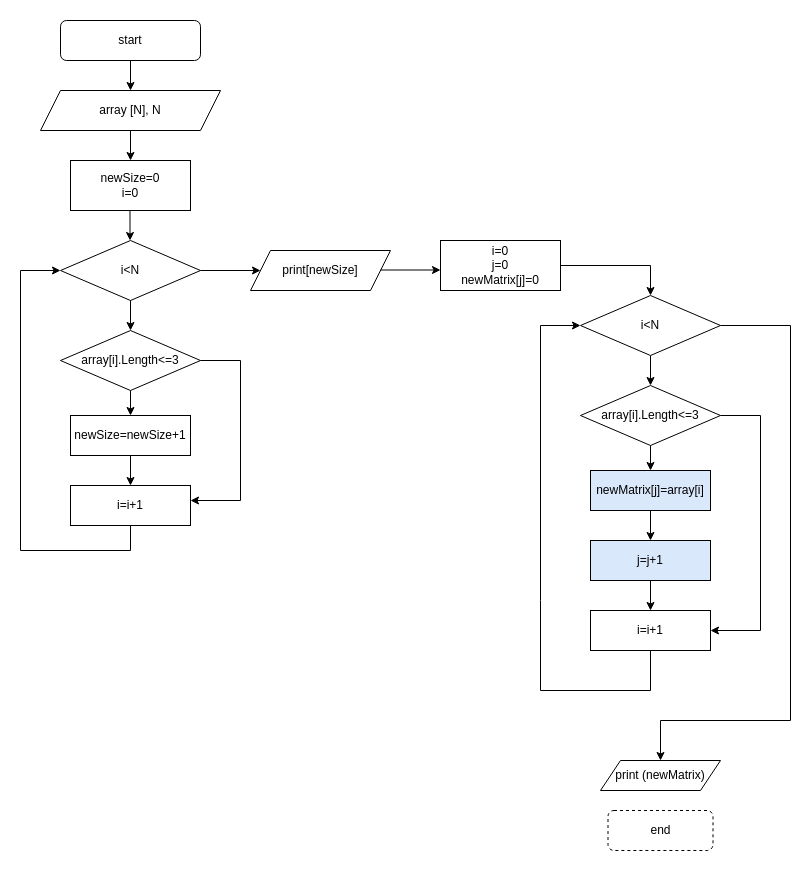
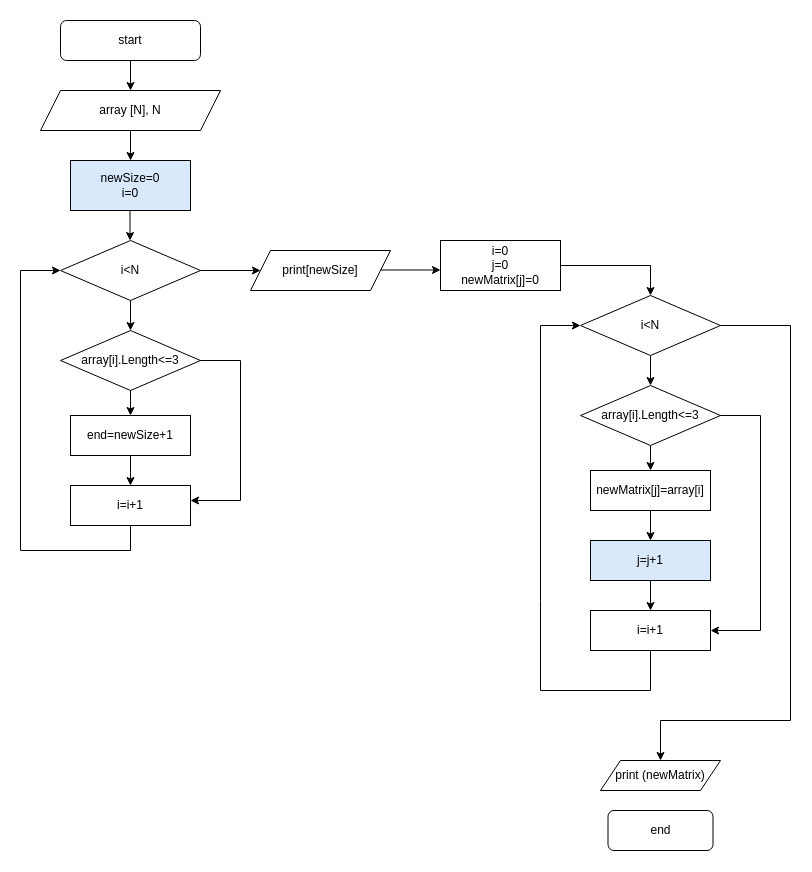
node "newSize=0i=0": fillcolor #ffffff -> #dae8fc
node "newSize=newSize+1": label "newSize=newSize+1" -> "end=newSize+1"
node "newMatrix[j]=array[i]": fillcolor #dae8fc -> #ffffff
node "end": style dashed -> solid
